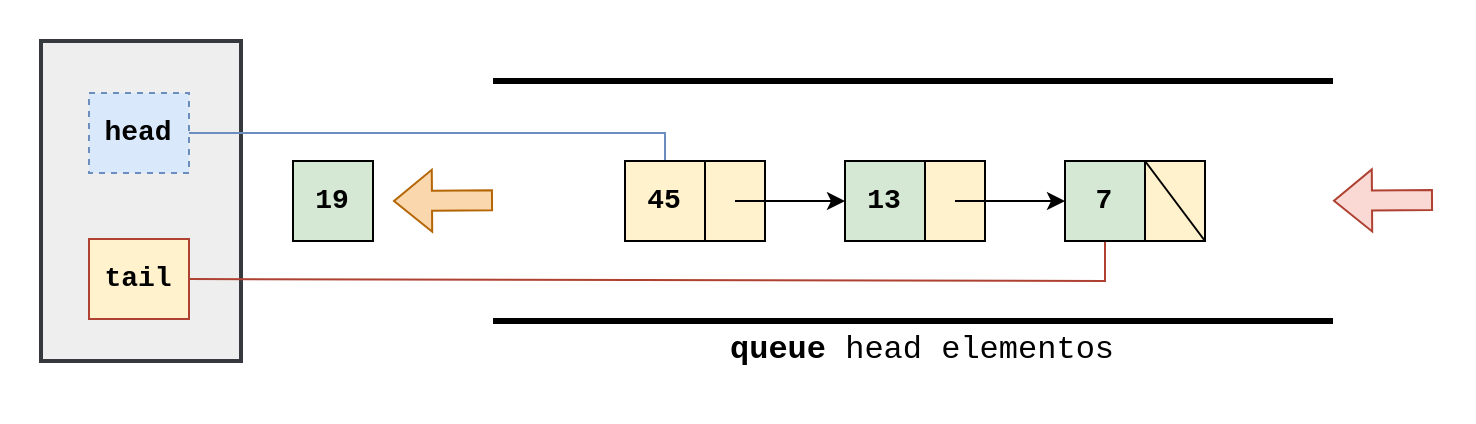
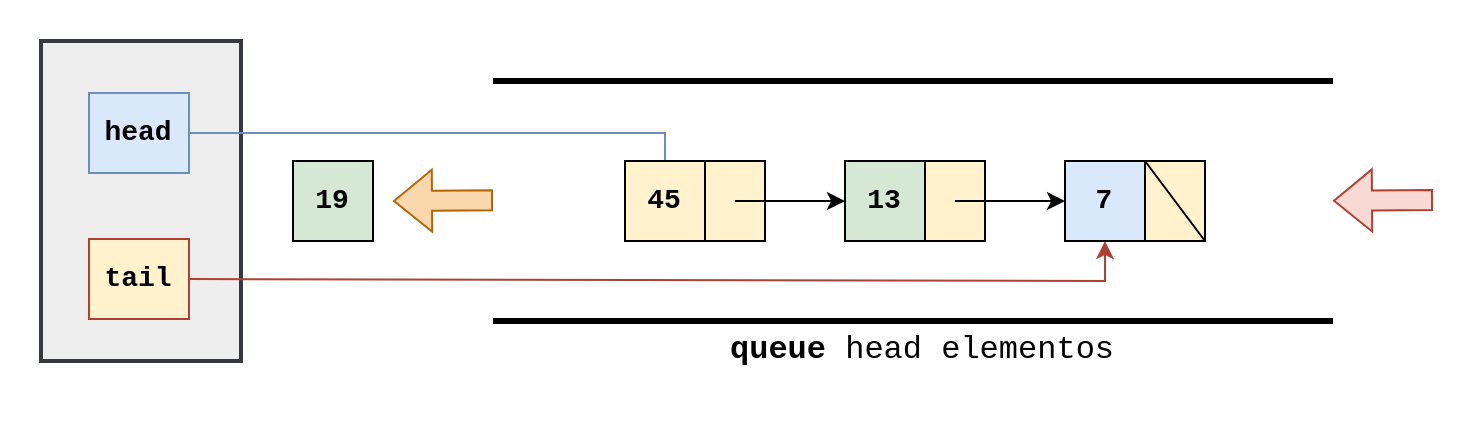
node "head": style dashed -> solid
node "7": fillcolor #d5e8d4 -> #dae8fc
edge "7" -- "tail": arrowhead none -> classic
